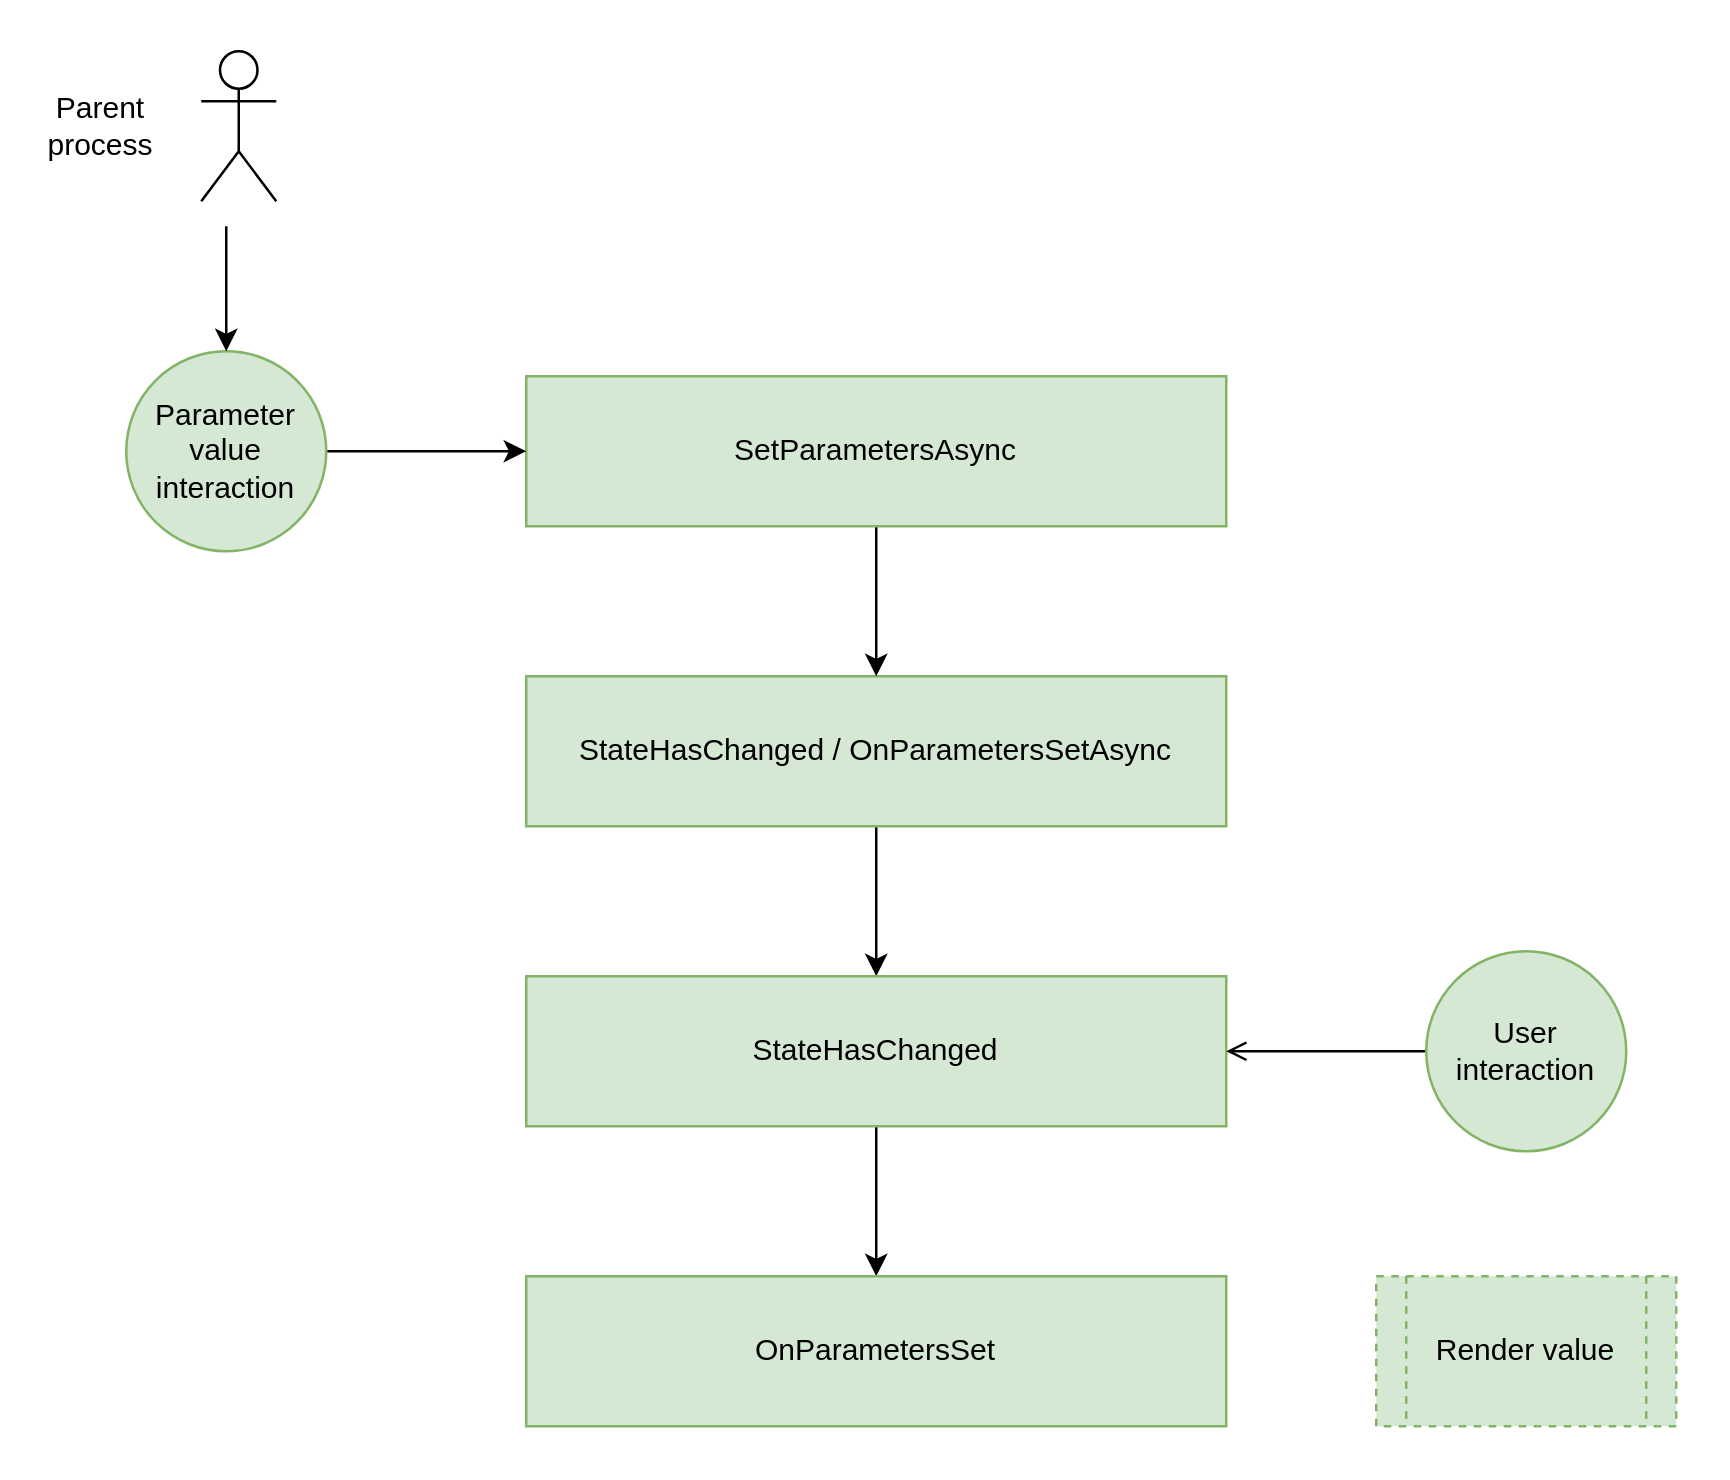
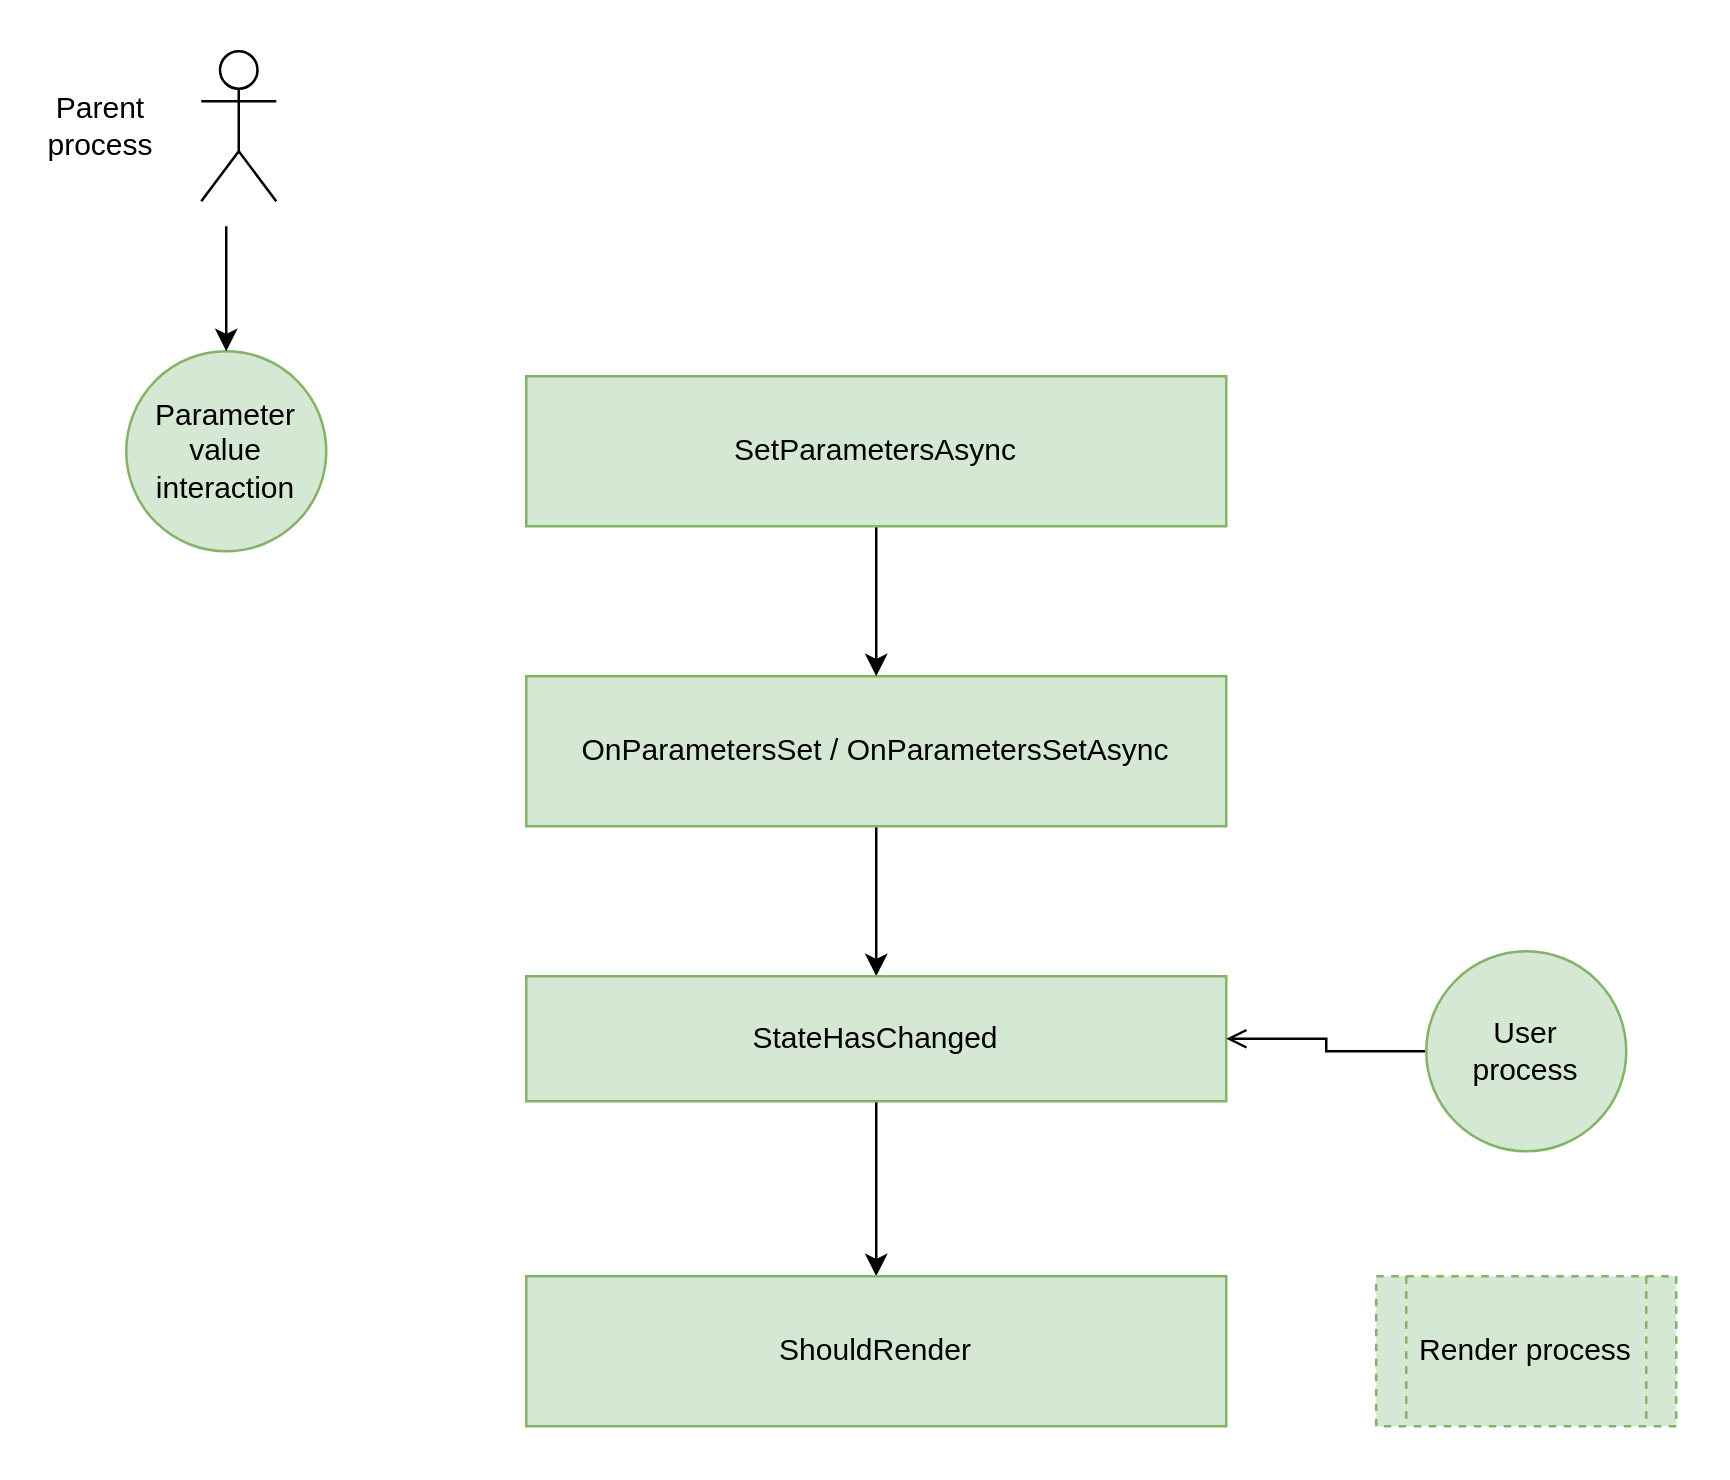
edge "Parameter value interaction" -> "SetParametersAsync": removed
node "StateHasChanged / OnParametersSetAsync": label "StateHasChanged / OnParametersSetAsync" -> "OnParametersSet / OnParametersSetAsync"
node "StateHasChanged": size 700x150 -> 700x125
node "User interaction": label "User interaction" -> "User process"
node "OnParametersSet": label "OnParametersSet" -> "ShouldRender"
node "Render value": label "Render value" -> "Render process"
